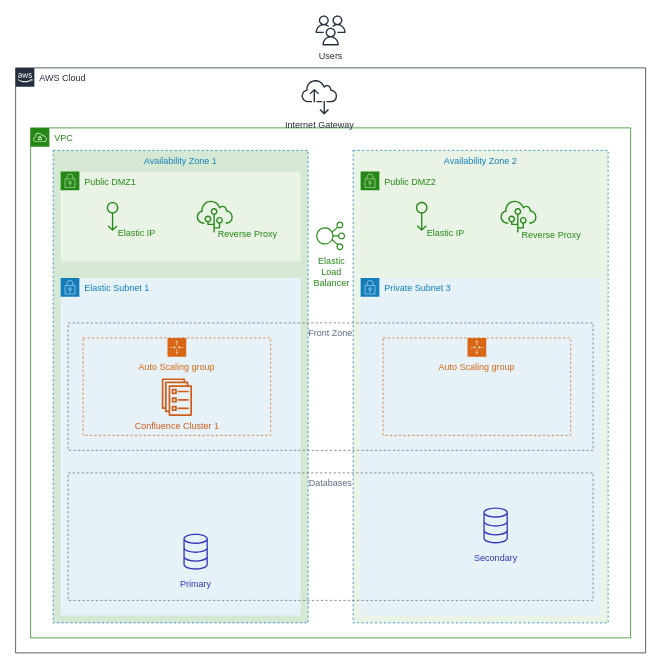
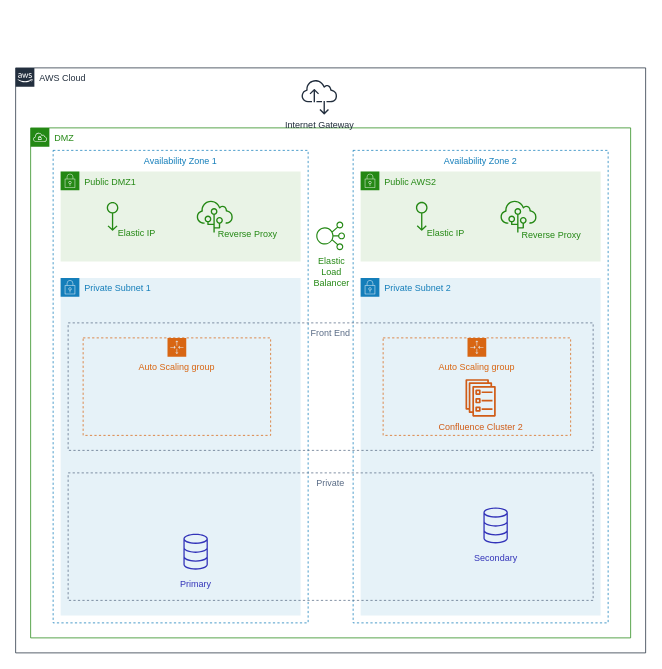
node "Users": removed
node "VPC": label "VPC" -> "DMZ"
node "Availability Zone 1": fillcolor #d5e8d4 -> #ffffff
node "Availability Zone 2": fillcolor #e9f3e6 -> #ffffff
node "Public DMZ2": label "Public DMZ2" -> "Public AWS2"
node "Elastic Subnet 1": label "Elastic Subnet 1" -> "Private Subnet 1"
node "Private Subnet 3": label "Private Subnet 3" -> "Private Subnet 2"
node "Front Zone": label "Front Zone" -> "Front End"
node "Confluence Cluster 1": removed
node "Confluence Cluster 2": added
node "Databases": label "Databases" -> "Private"
